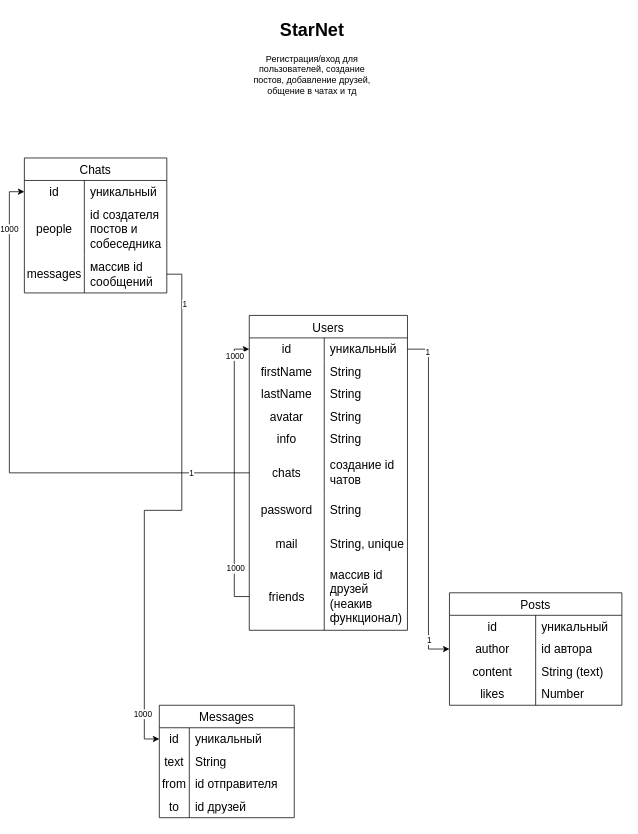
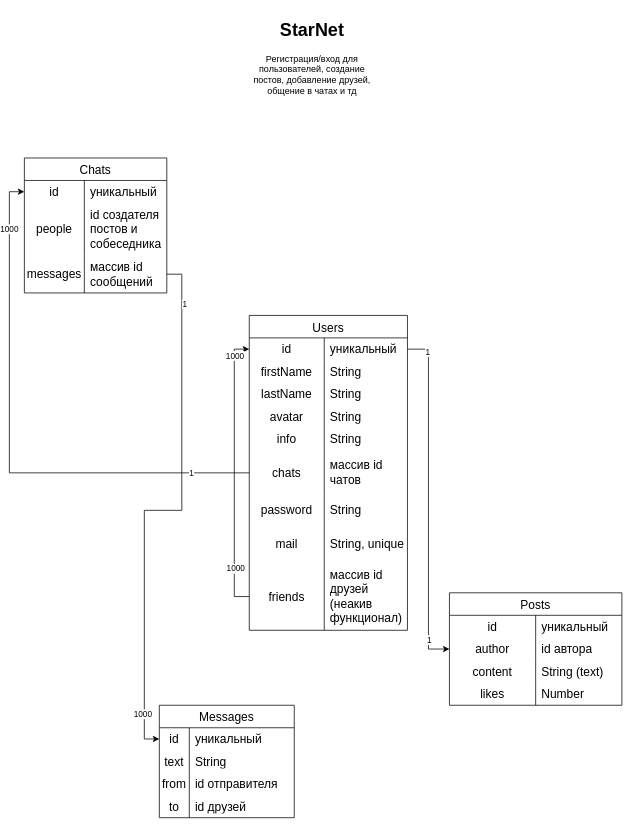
node "создание id чатов": label "создание id чатов" -> "массив id чатов"
